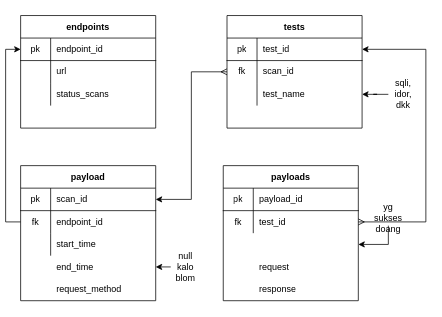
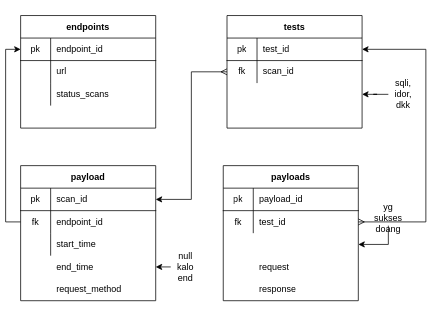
node "test_name": removed
node "null kalo blom": label "null kalo blom" -> "null kalo end"
